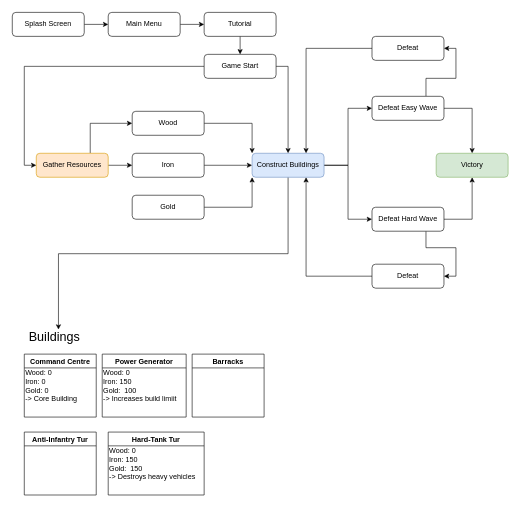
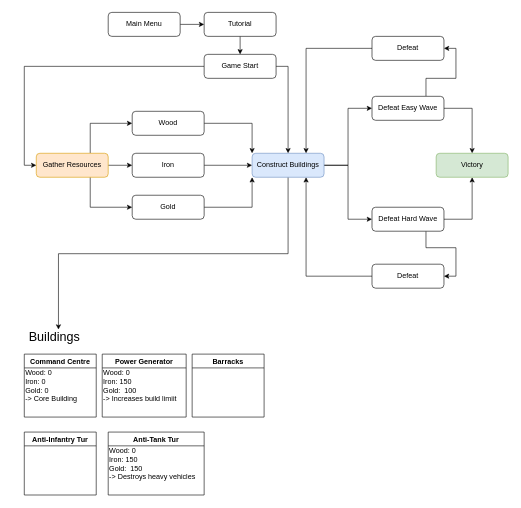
node "Splash Screen": removed
edge "Splash Screen" -> "Main Menu": removed
edge "Gather Resources" -> "Gold": added
node "Hard-Tank Tur": label "Hard-Tank Tur" -> "Anti-Tank Tur"
